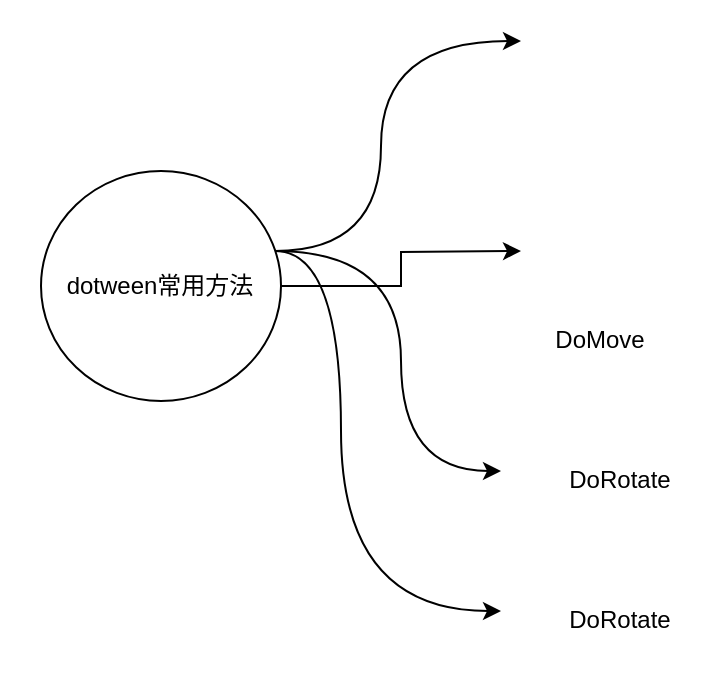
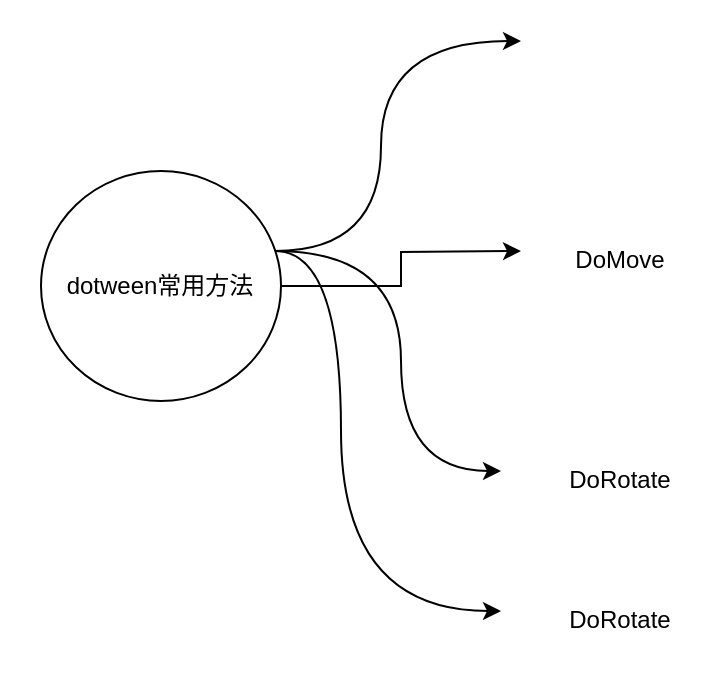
node "DoMove": moved (601, 341) -> (621, 261)
